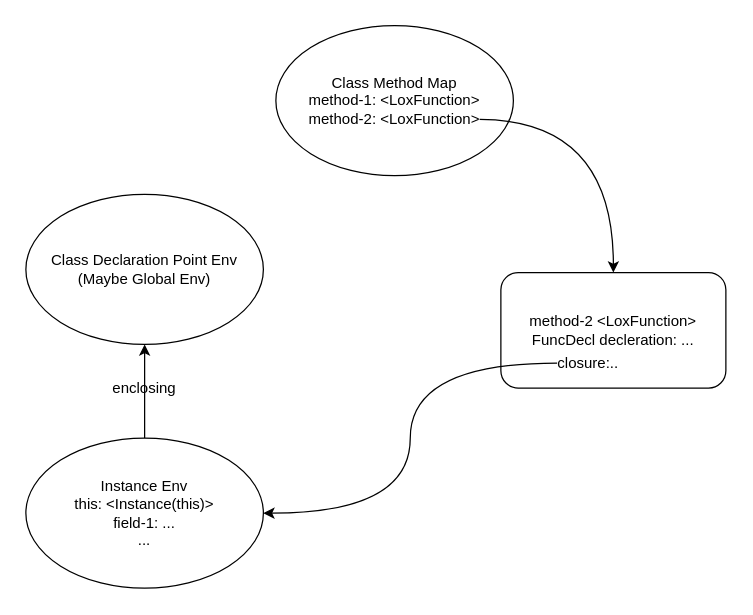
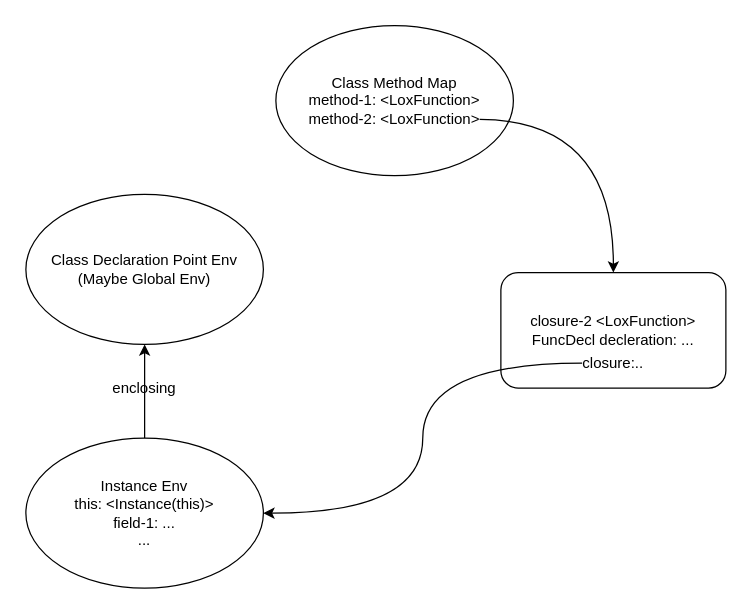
node "method-2 <LoxFunction> FuncDecl decleration: ...": label "method-2 <LoxFunction> FuncDecl decleration: ..." -> "closure-2 <LoxFunction> FuncDecl decleration: ..."
node "closure:..": moved (588, 363) -> (613, 363)
